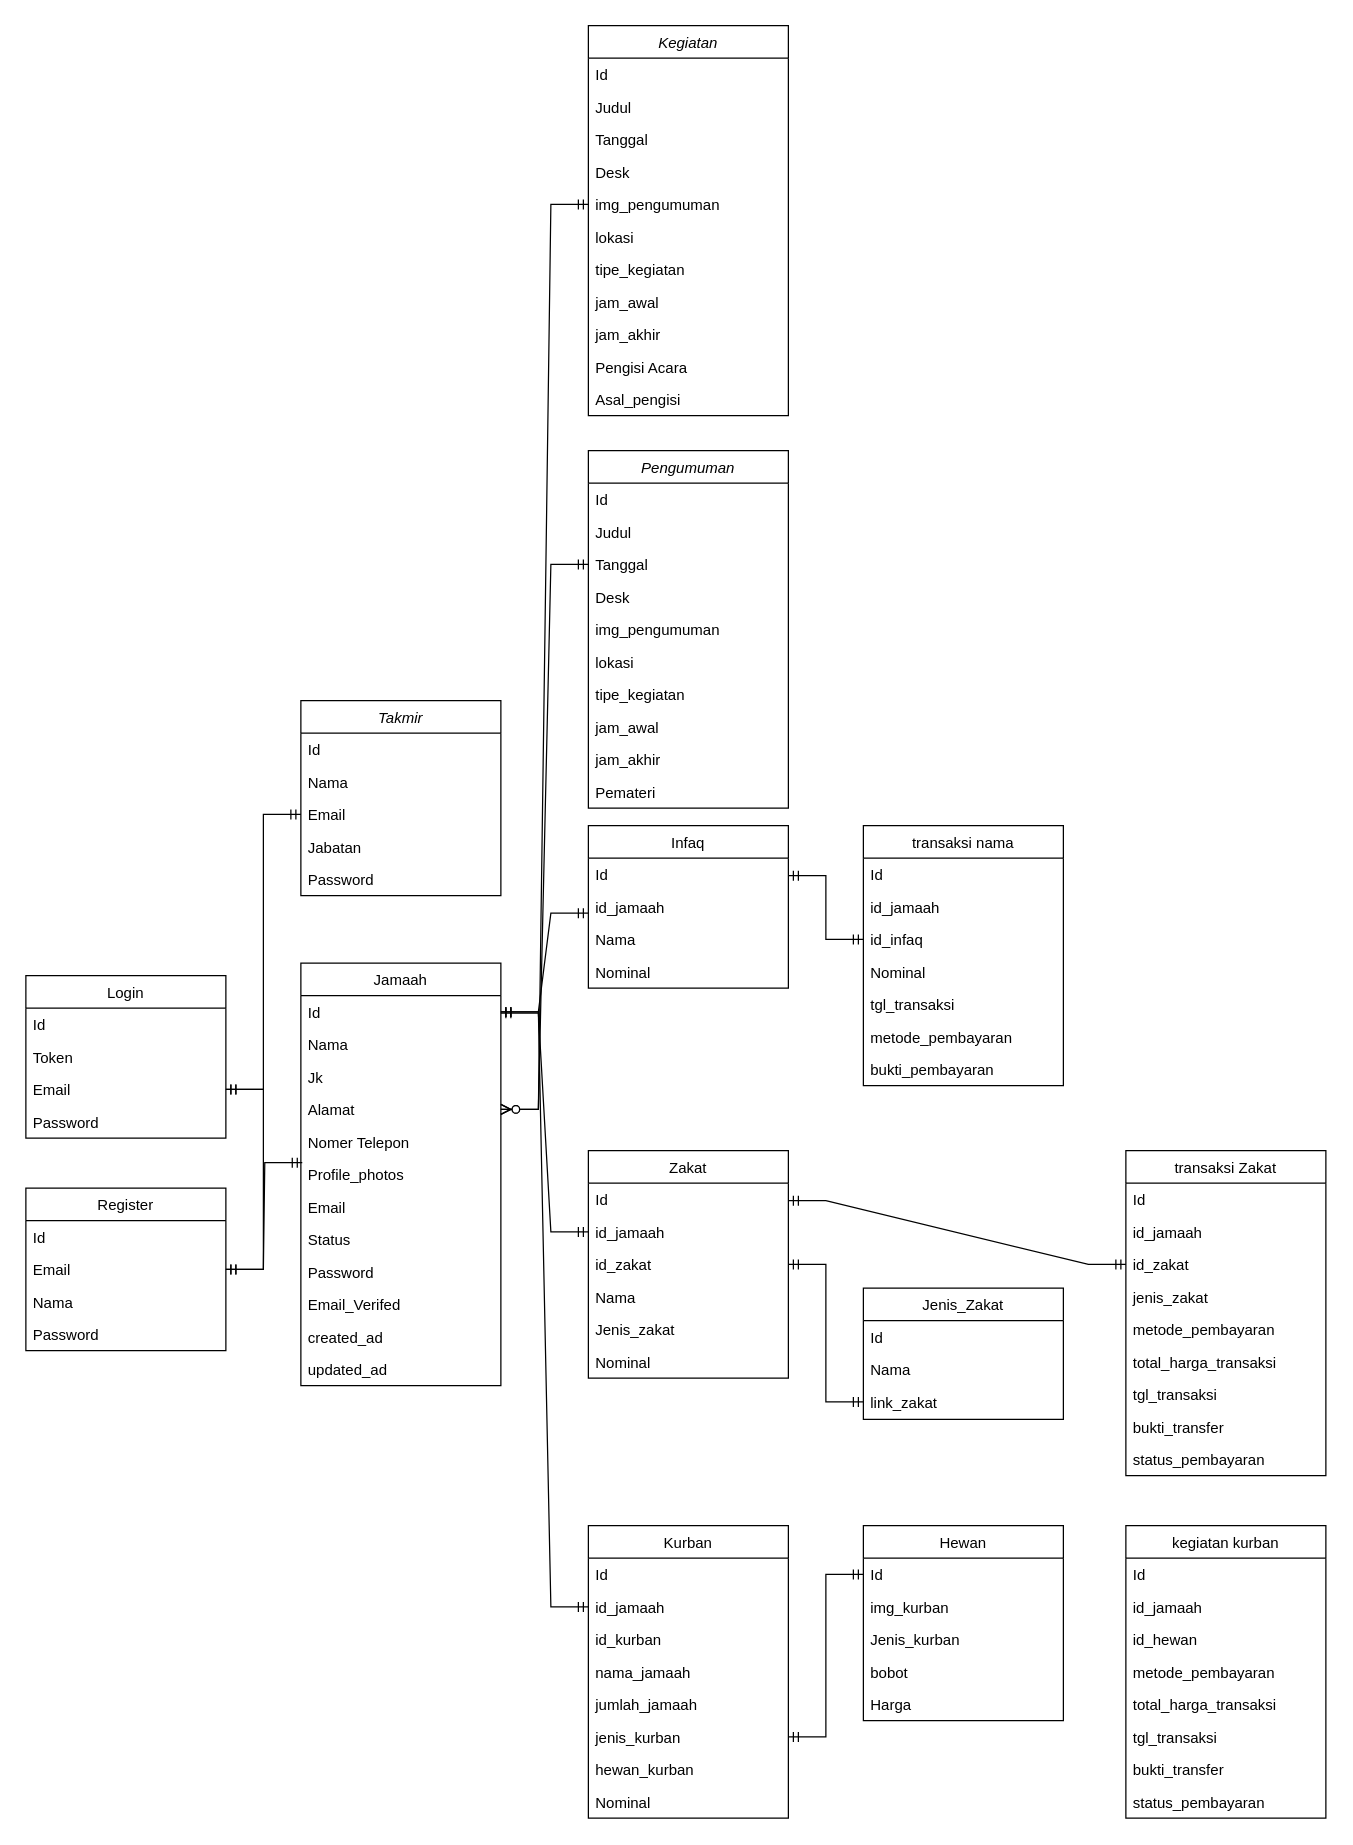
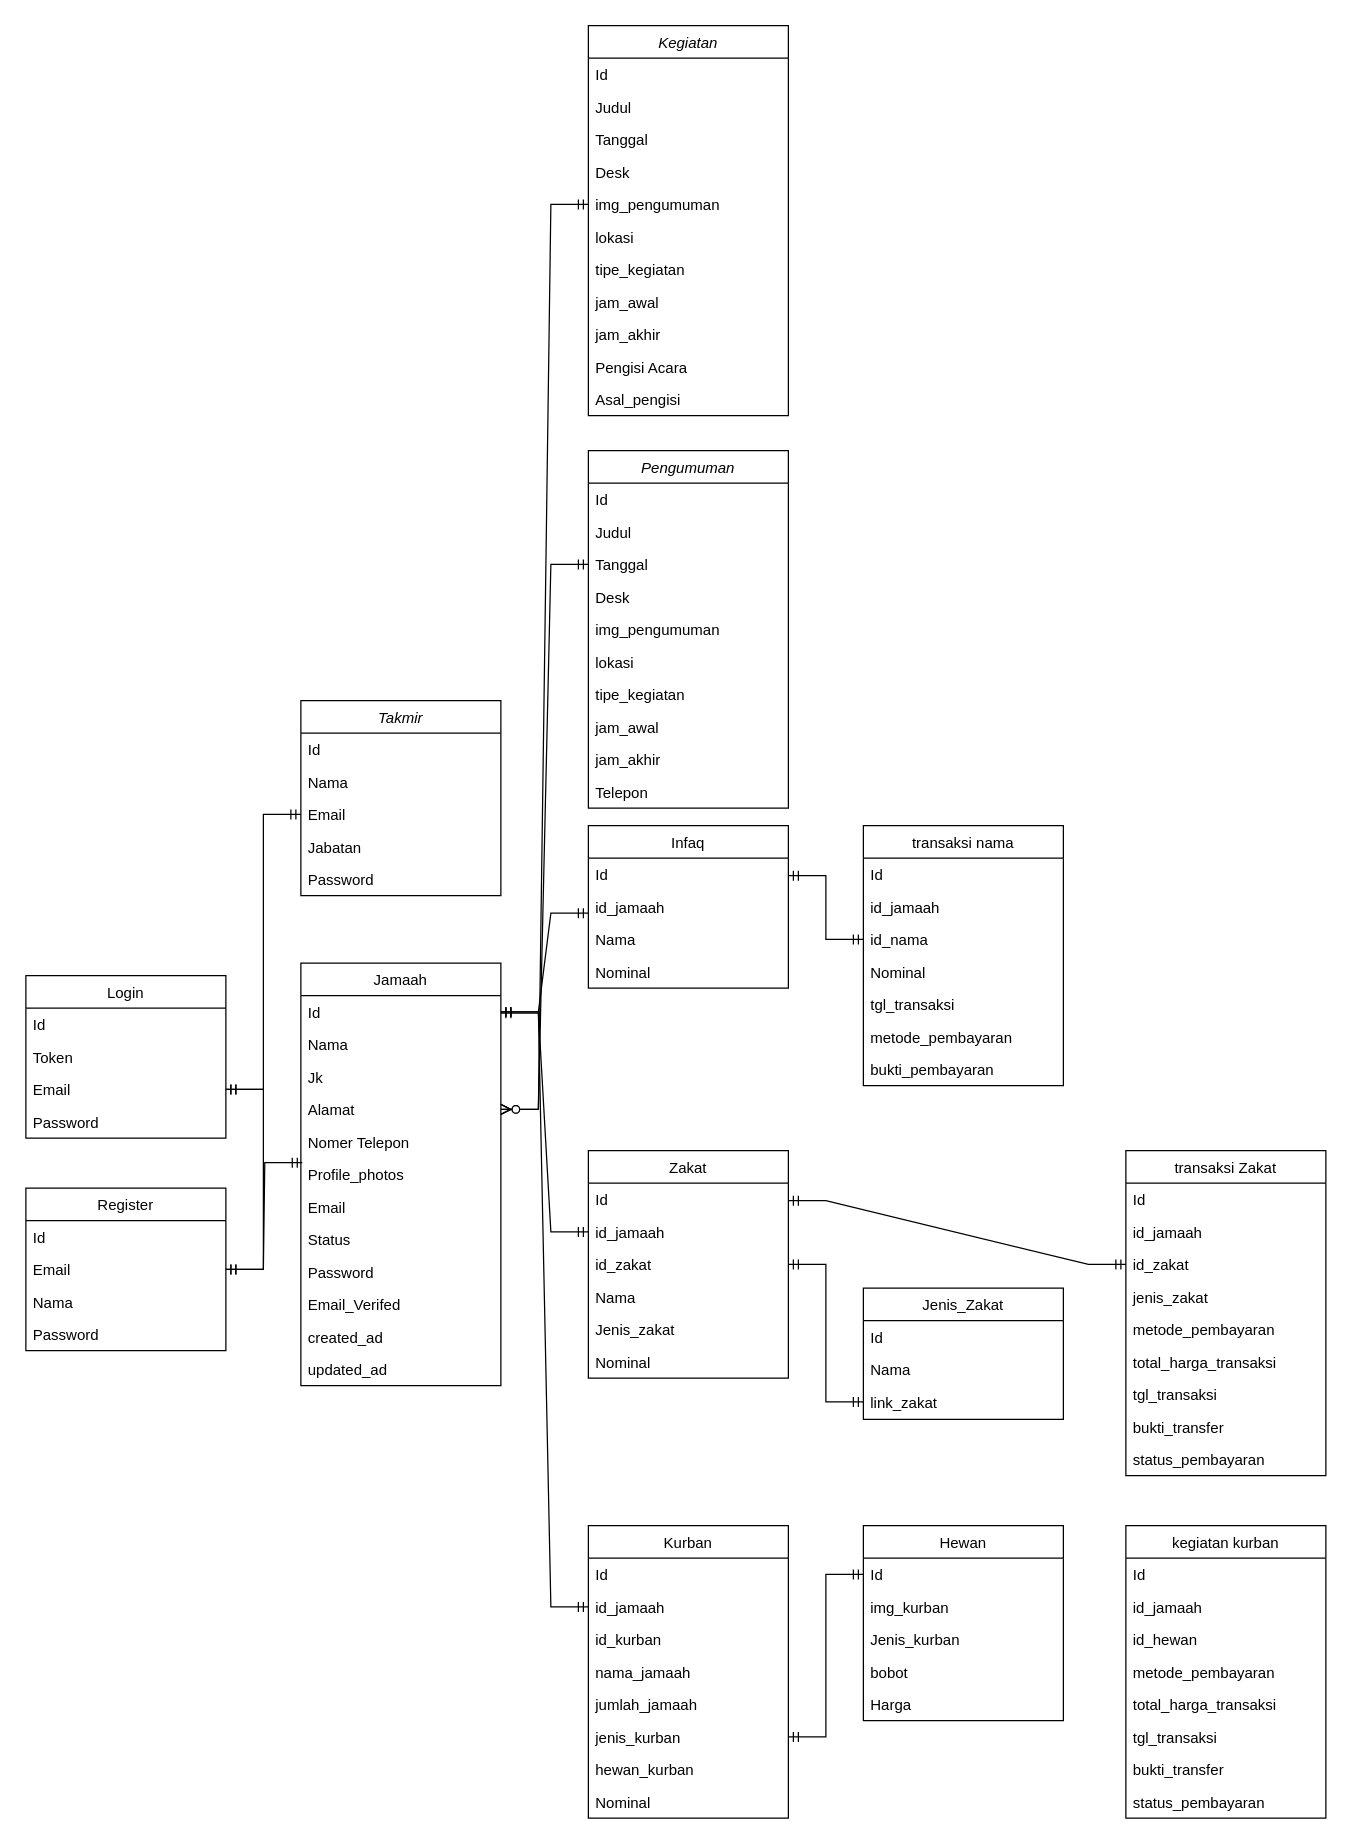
node "Pemateri": label "Pemateri" -> "Telepon"
node "id_infaq": label "id_infaq" -> "id_nama"
